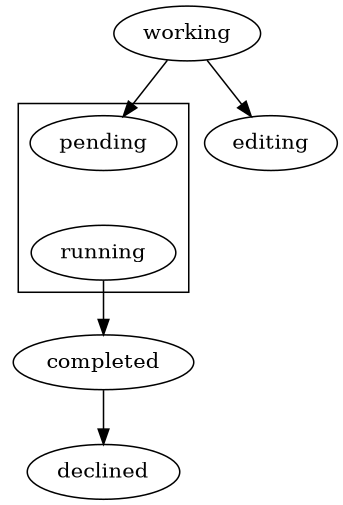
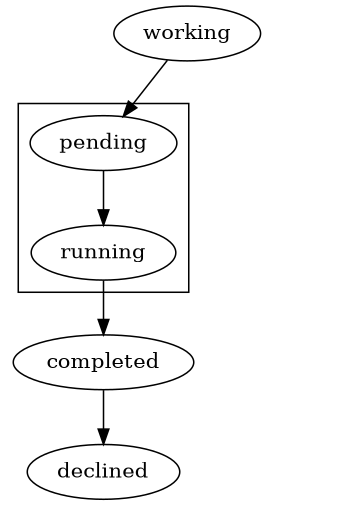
node "editing": removed
edge "pending" -> "running": added
